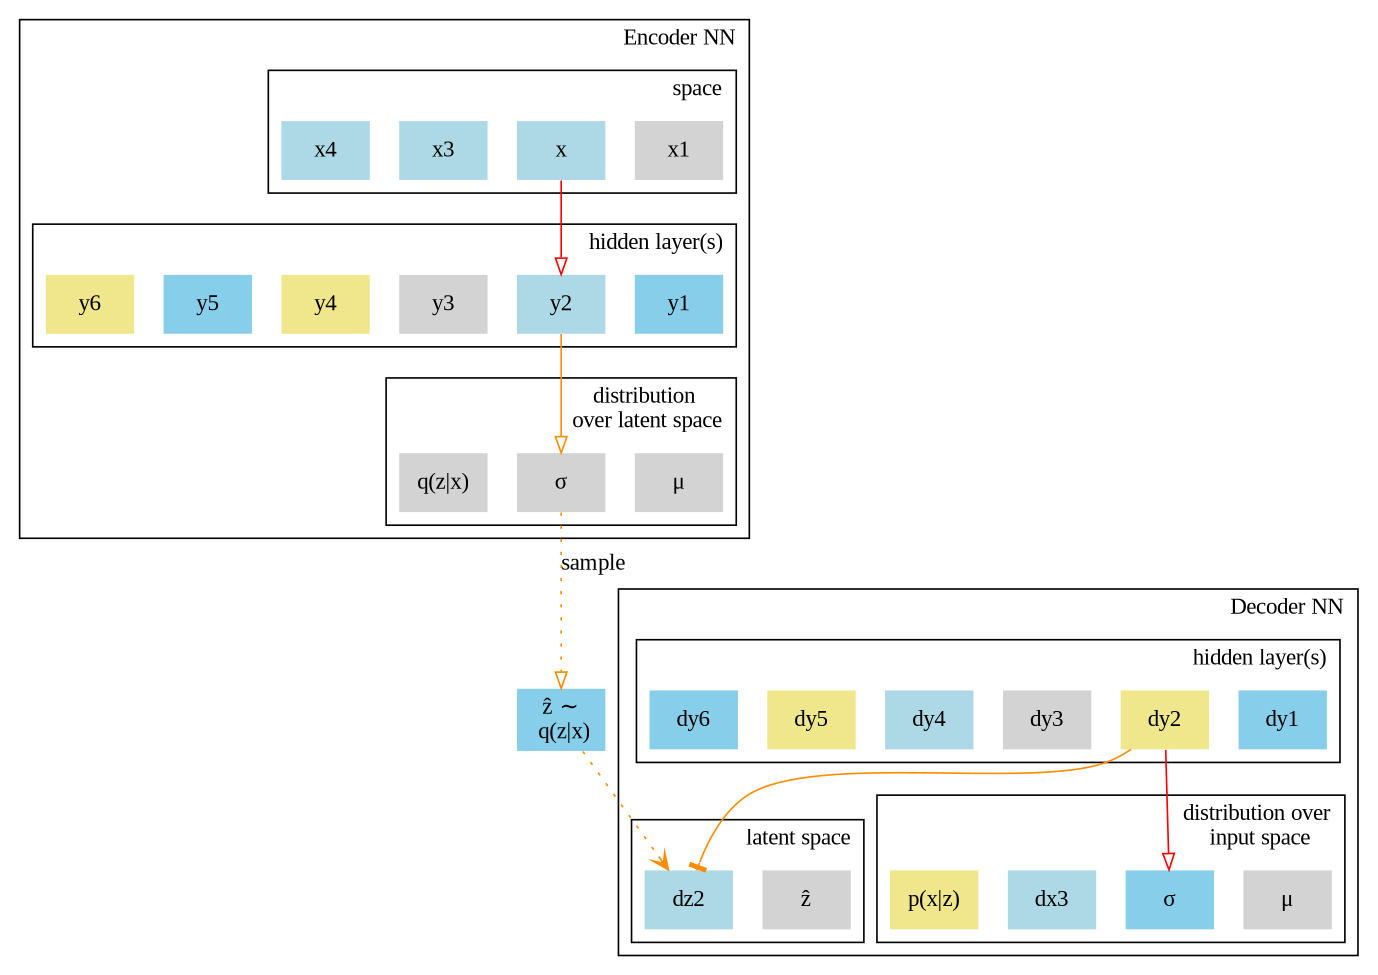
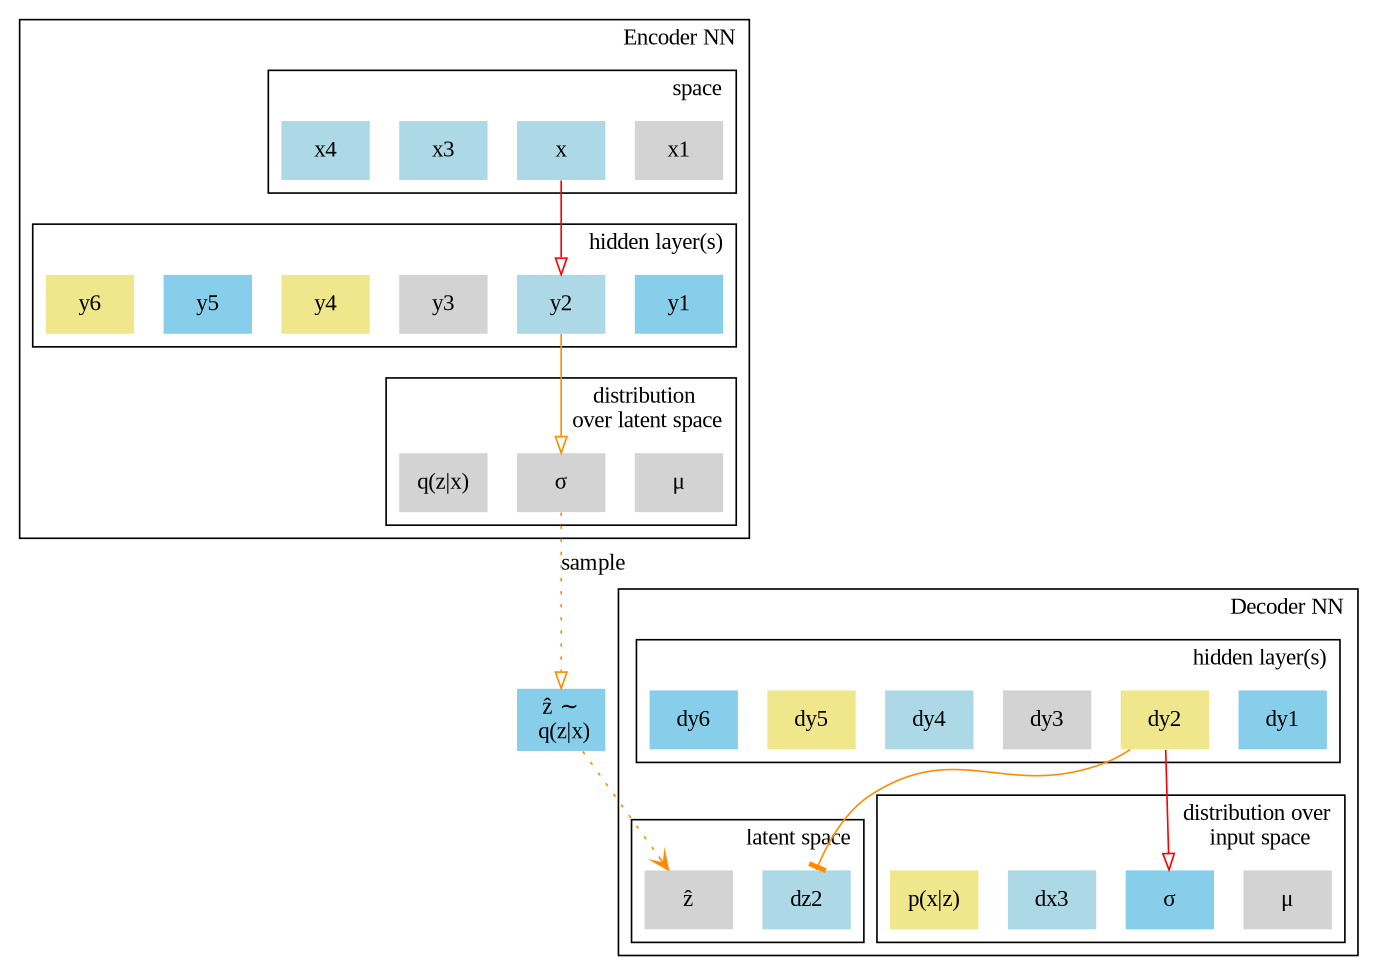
edge "ẑ ∼ q(z|x)" -> "dz2": now "ẑ ∼ q(z|x)" -> "ẑ"
